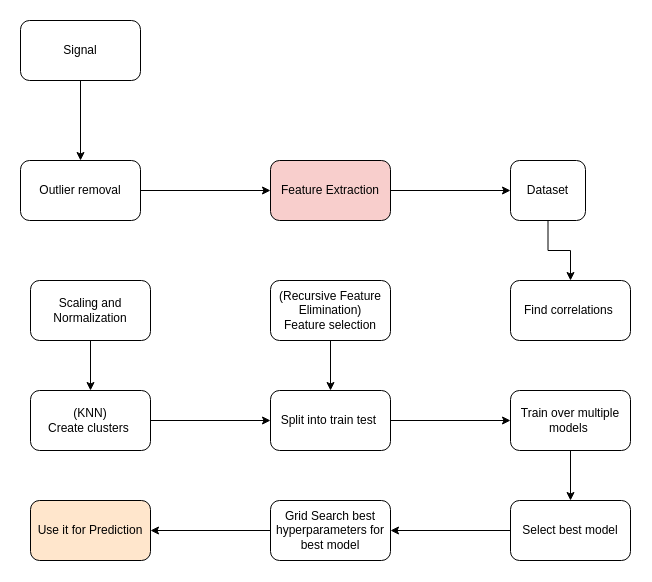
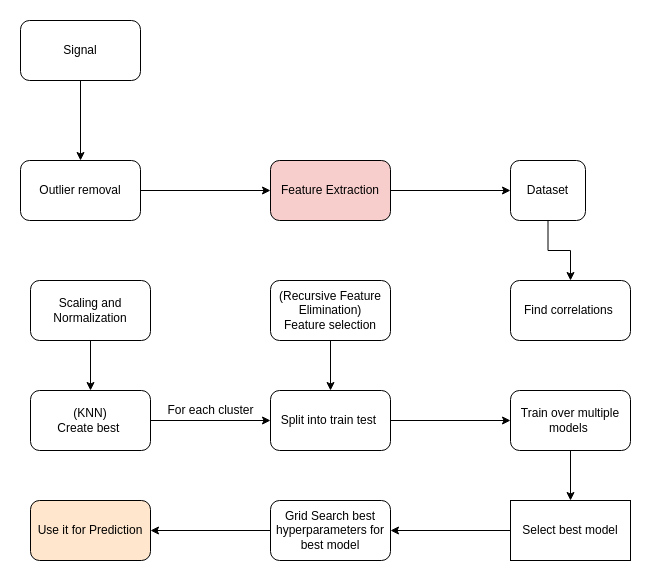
node "For each cluster": added
node "(KNN) Create clusters": label "(KNN) Create clusters" -> "(KNN) Create best"
node "Select best model": shape rounded rectangle -> rectangle
